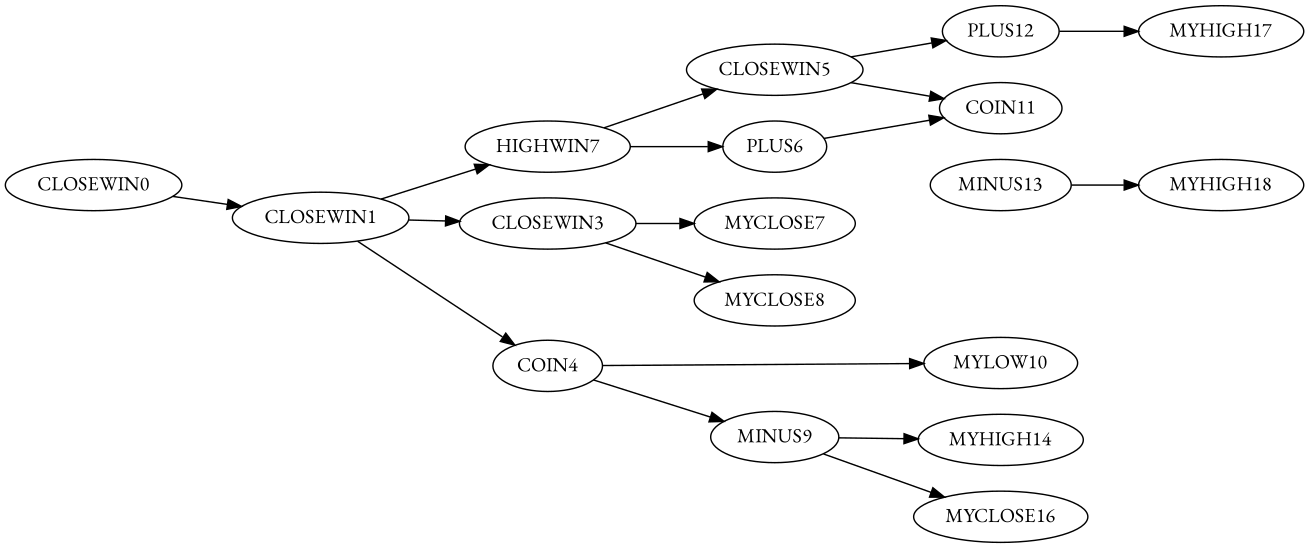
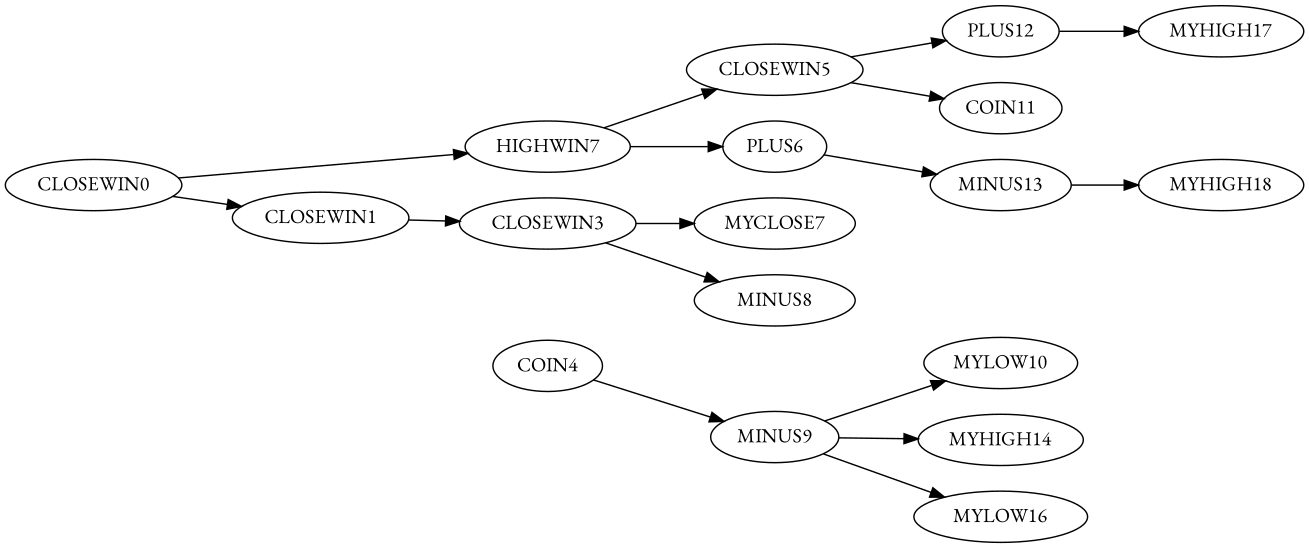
edge "PLUS6" -> "COIN11": now "PLUS6" -> "MINUS13"
edge "CLOSEWIN1" -> "HIGHWIN7": now "CLOSEWIN0" -> "HIGHWIN7"
edge "CLOSEWIN1" -> "COIN4": removed
node "MYCLOSE8": label "MYCLOSE8" -> "MINUS8"
edge "COIN4" -> "MYLOW10": now "MINUS9" -> "MYLOW10"
node "MYCLOSE16": label "MYCLOSE16" -> "MYLOW16"
